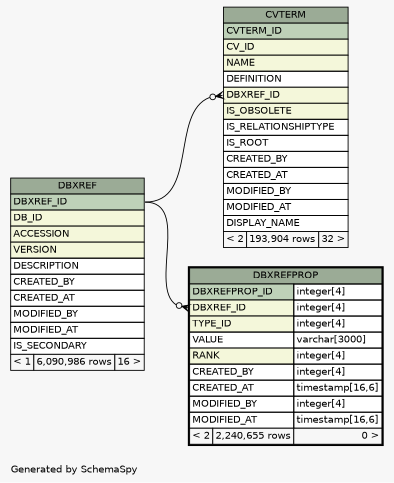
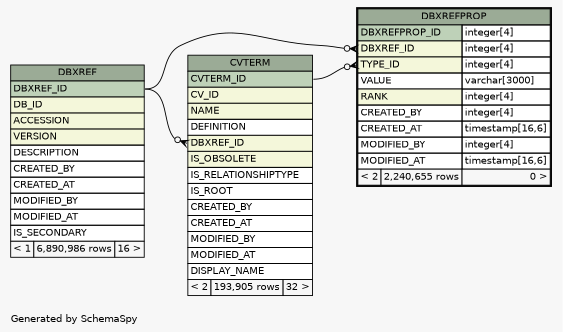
edge "CVTERM" -> "DBXREFPROP": added
node "CVTERM": text "193,904 rows" -> "193,905 rows"
node "DBXREF": text "6,090,986 rows" -> "6,890,986 rows"
